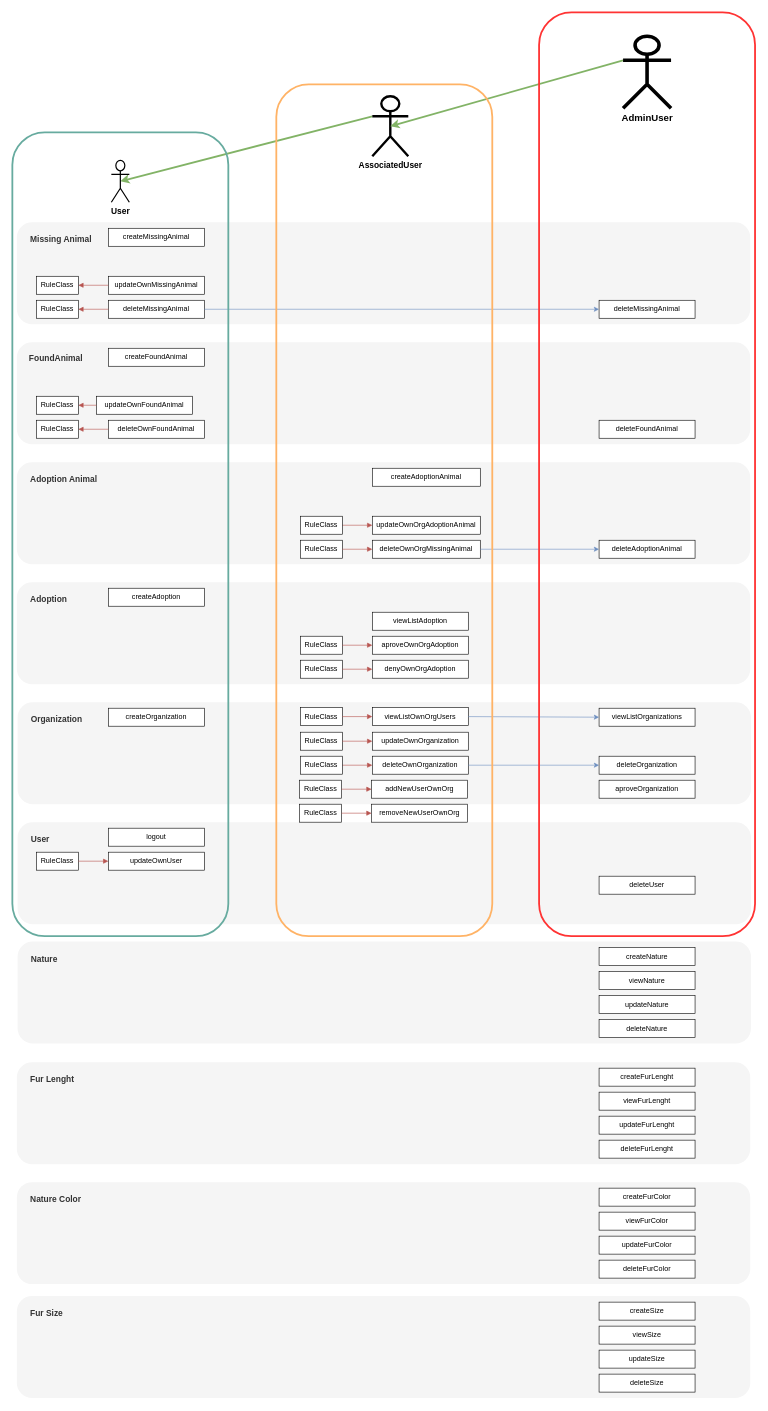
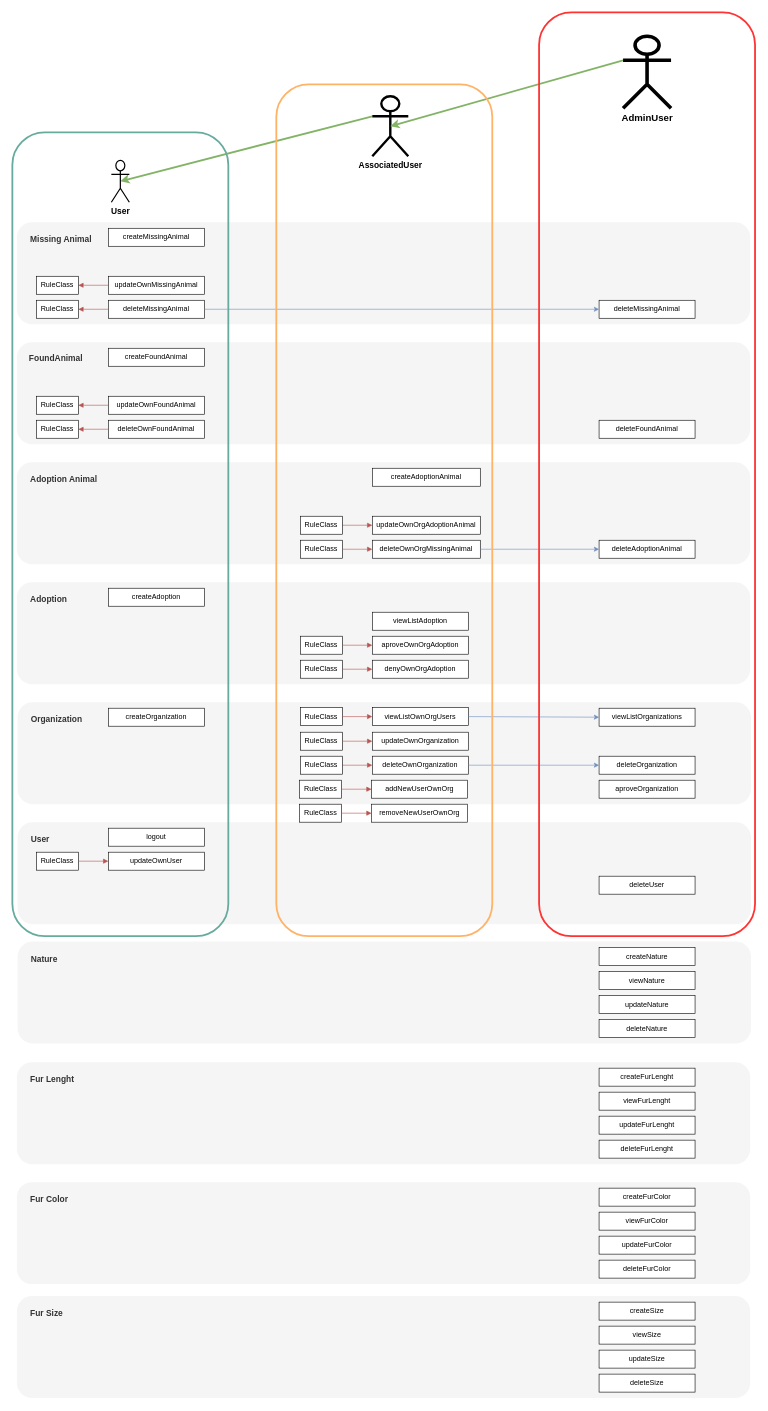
node "updateOwnFoundAnimal": moved (144, 405) -> (156, 405)
node "Nature Color": label "Nature Color" -> "Fur Color"
